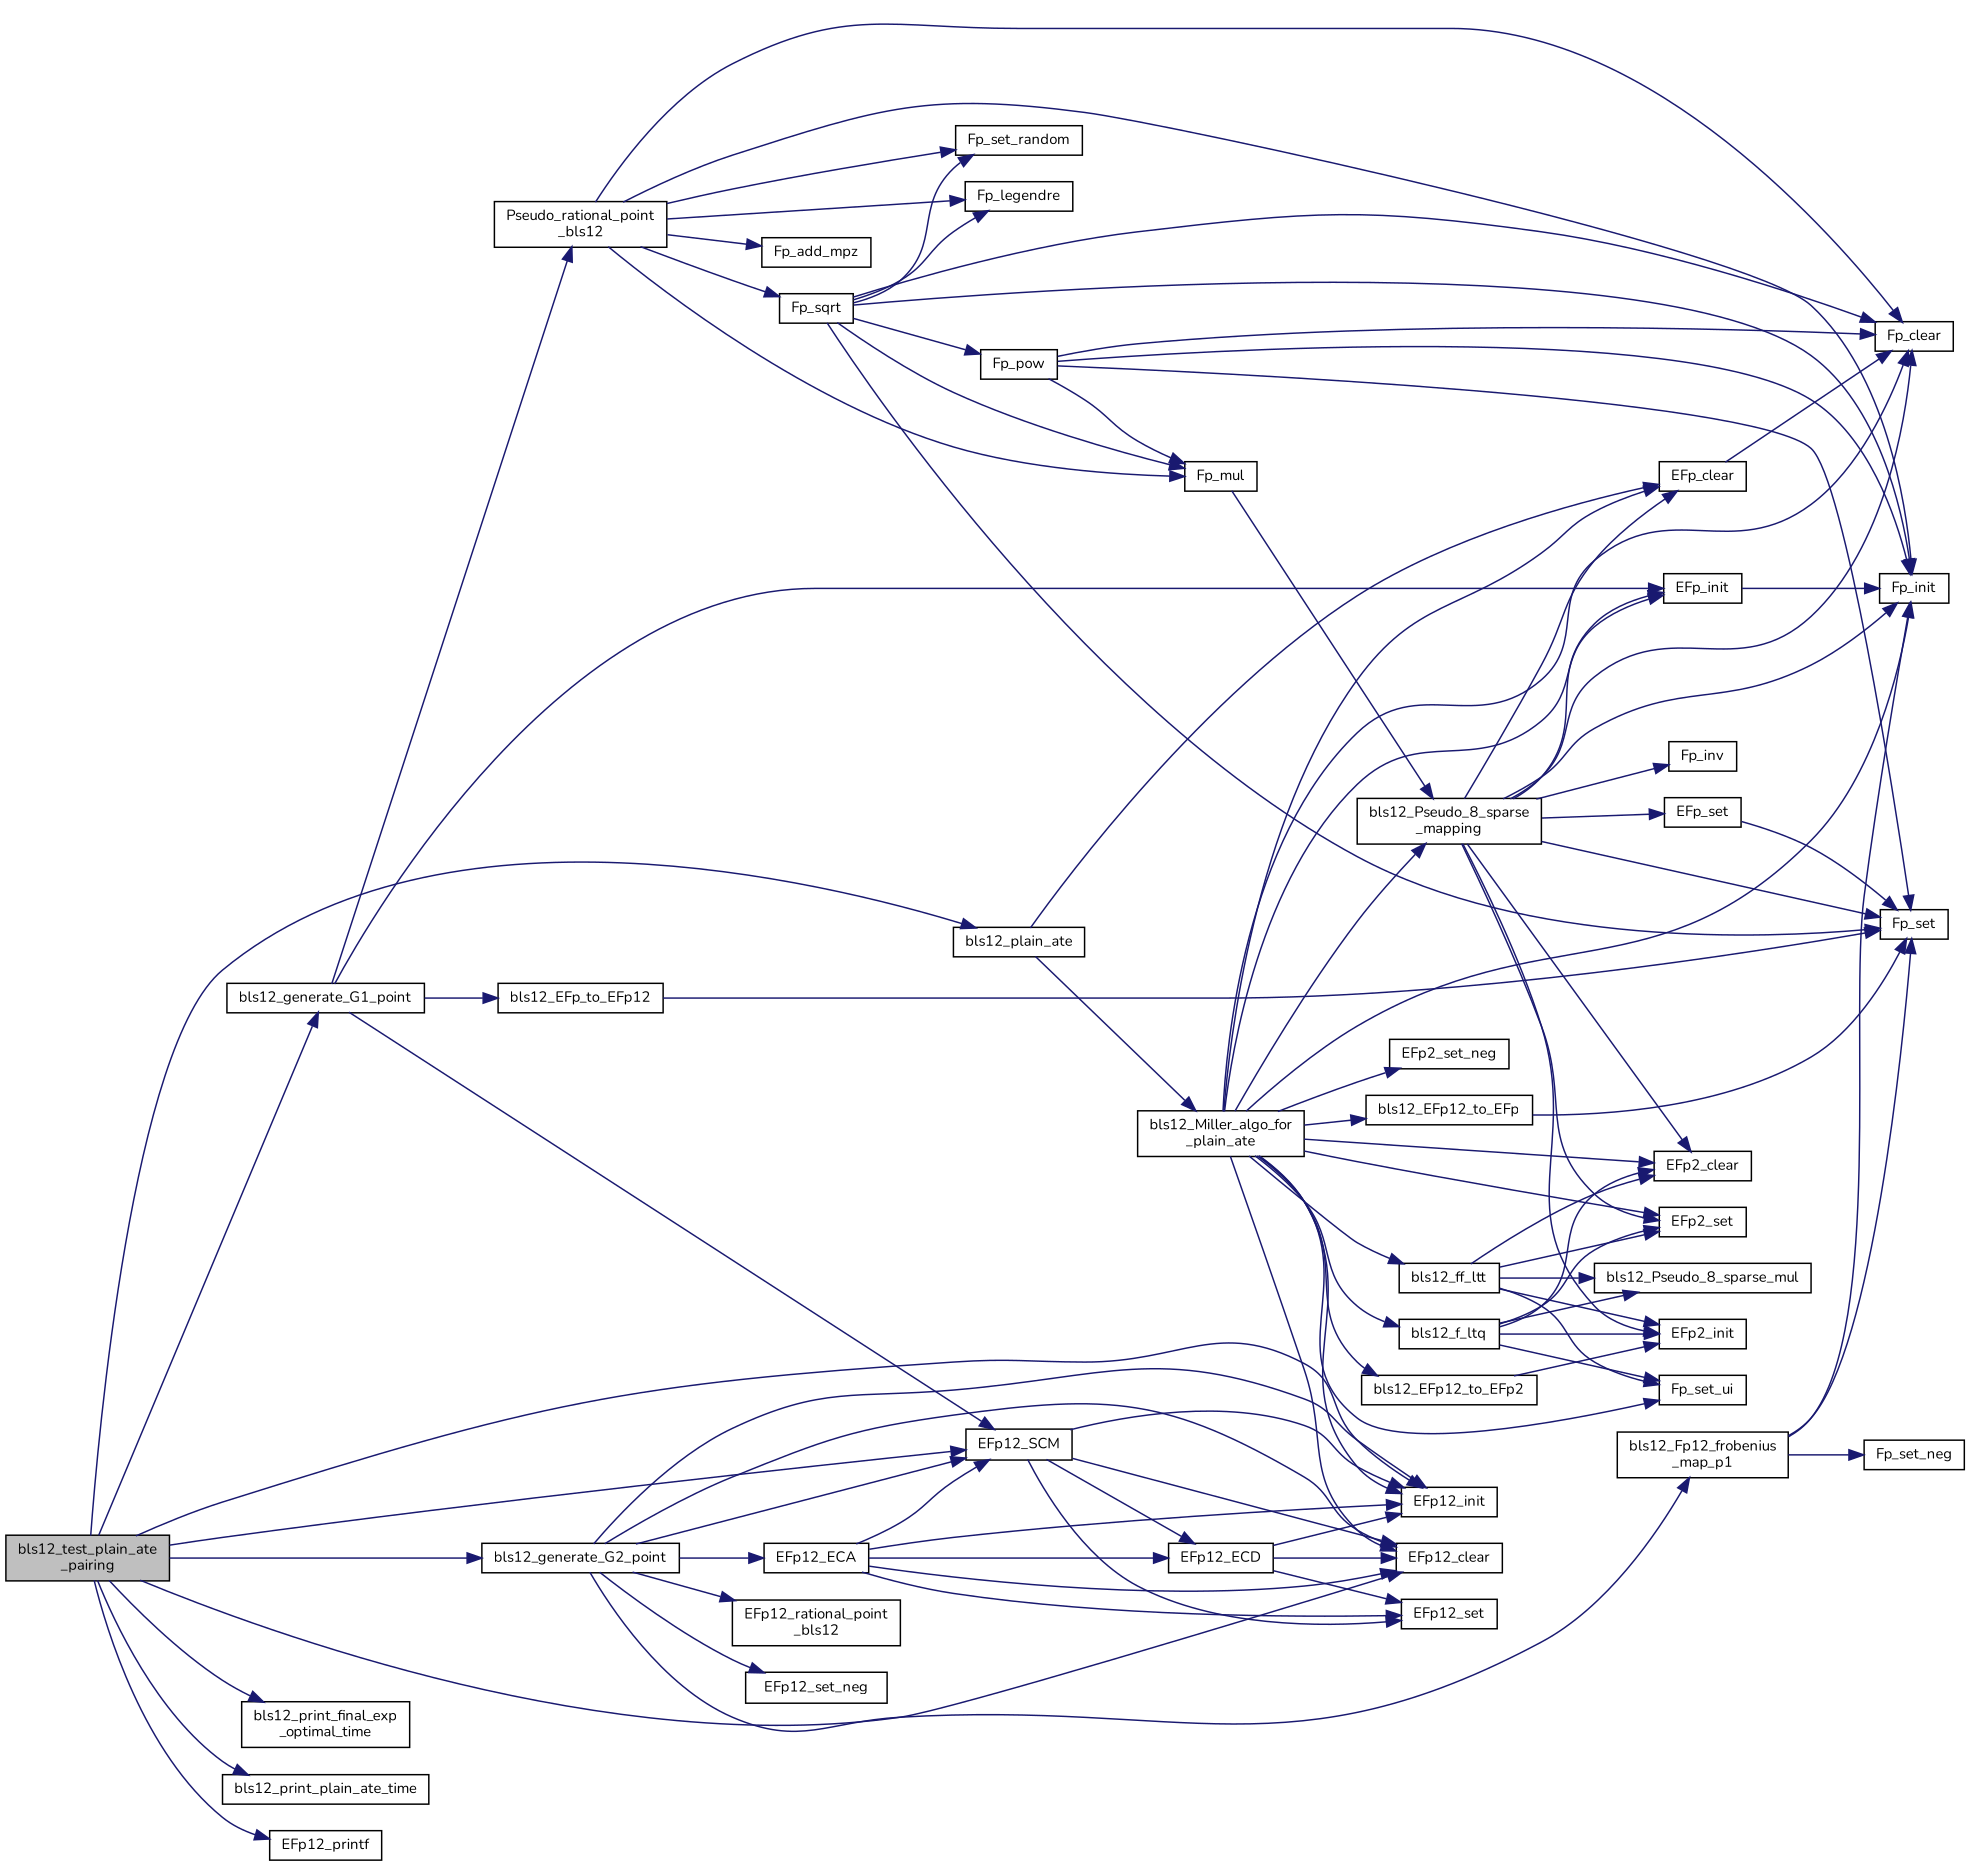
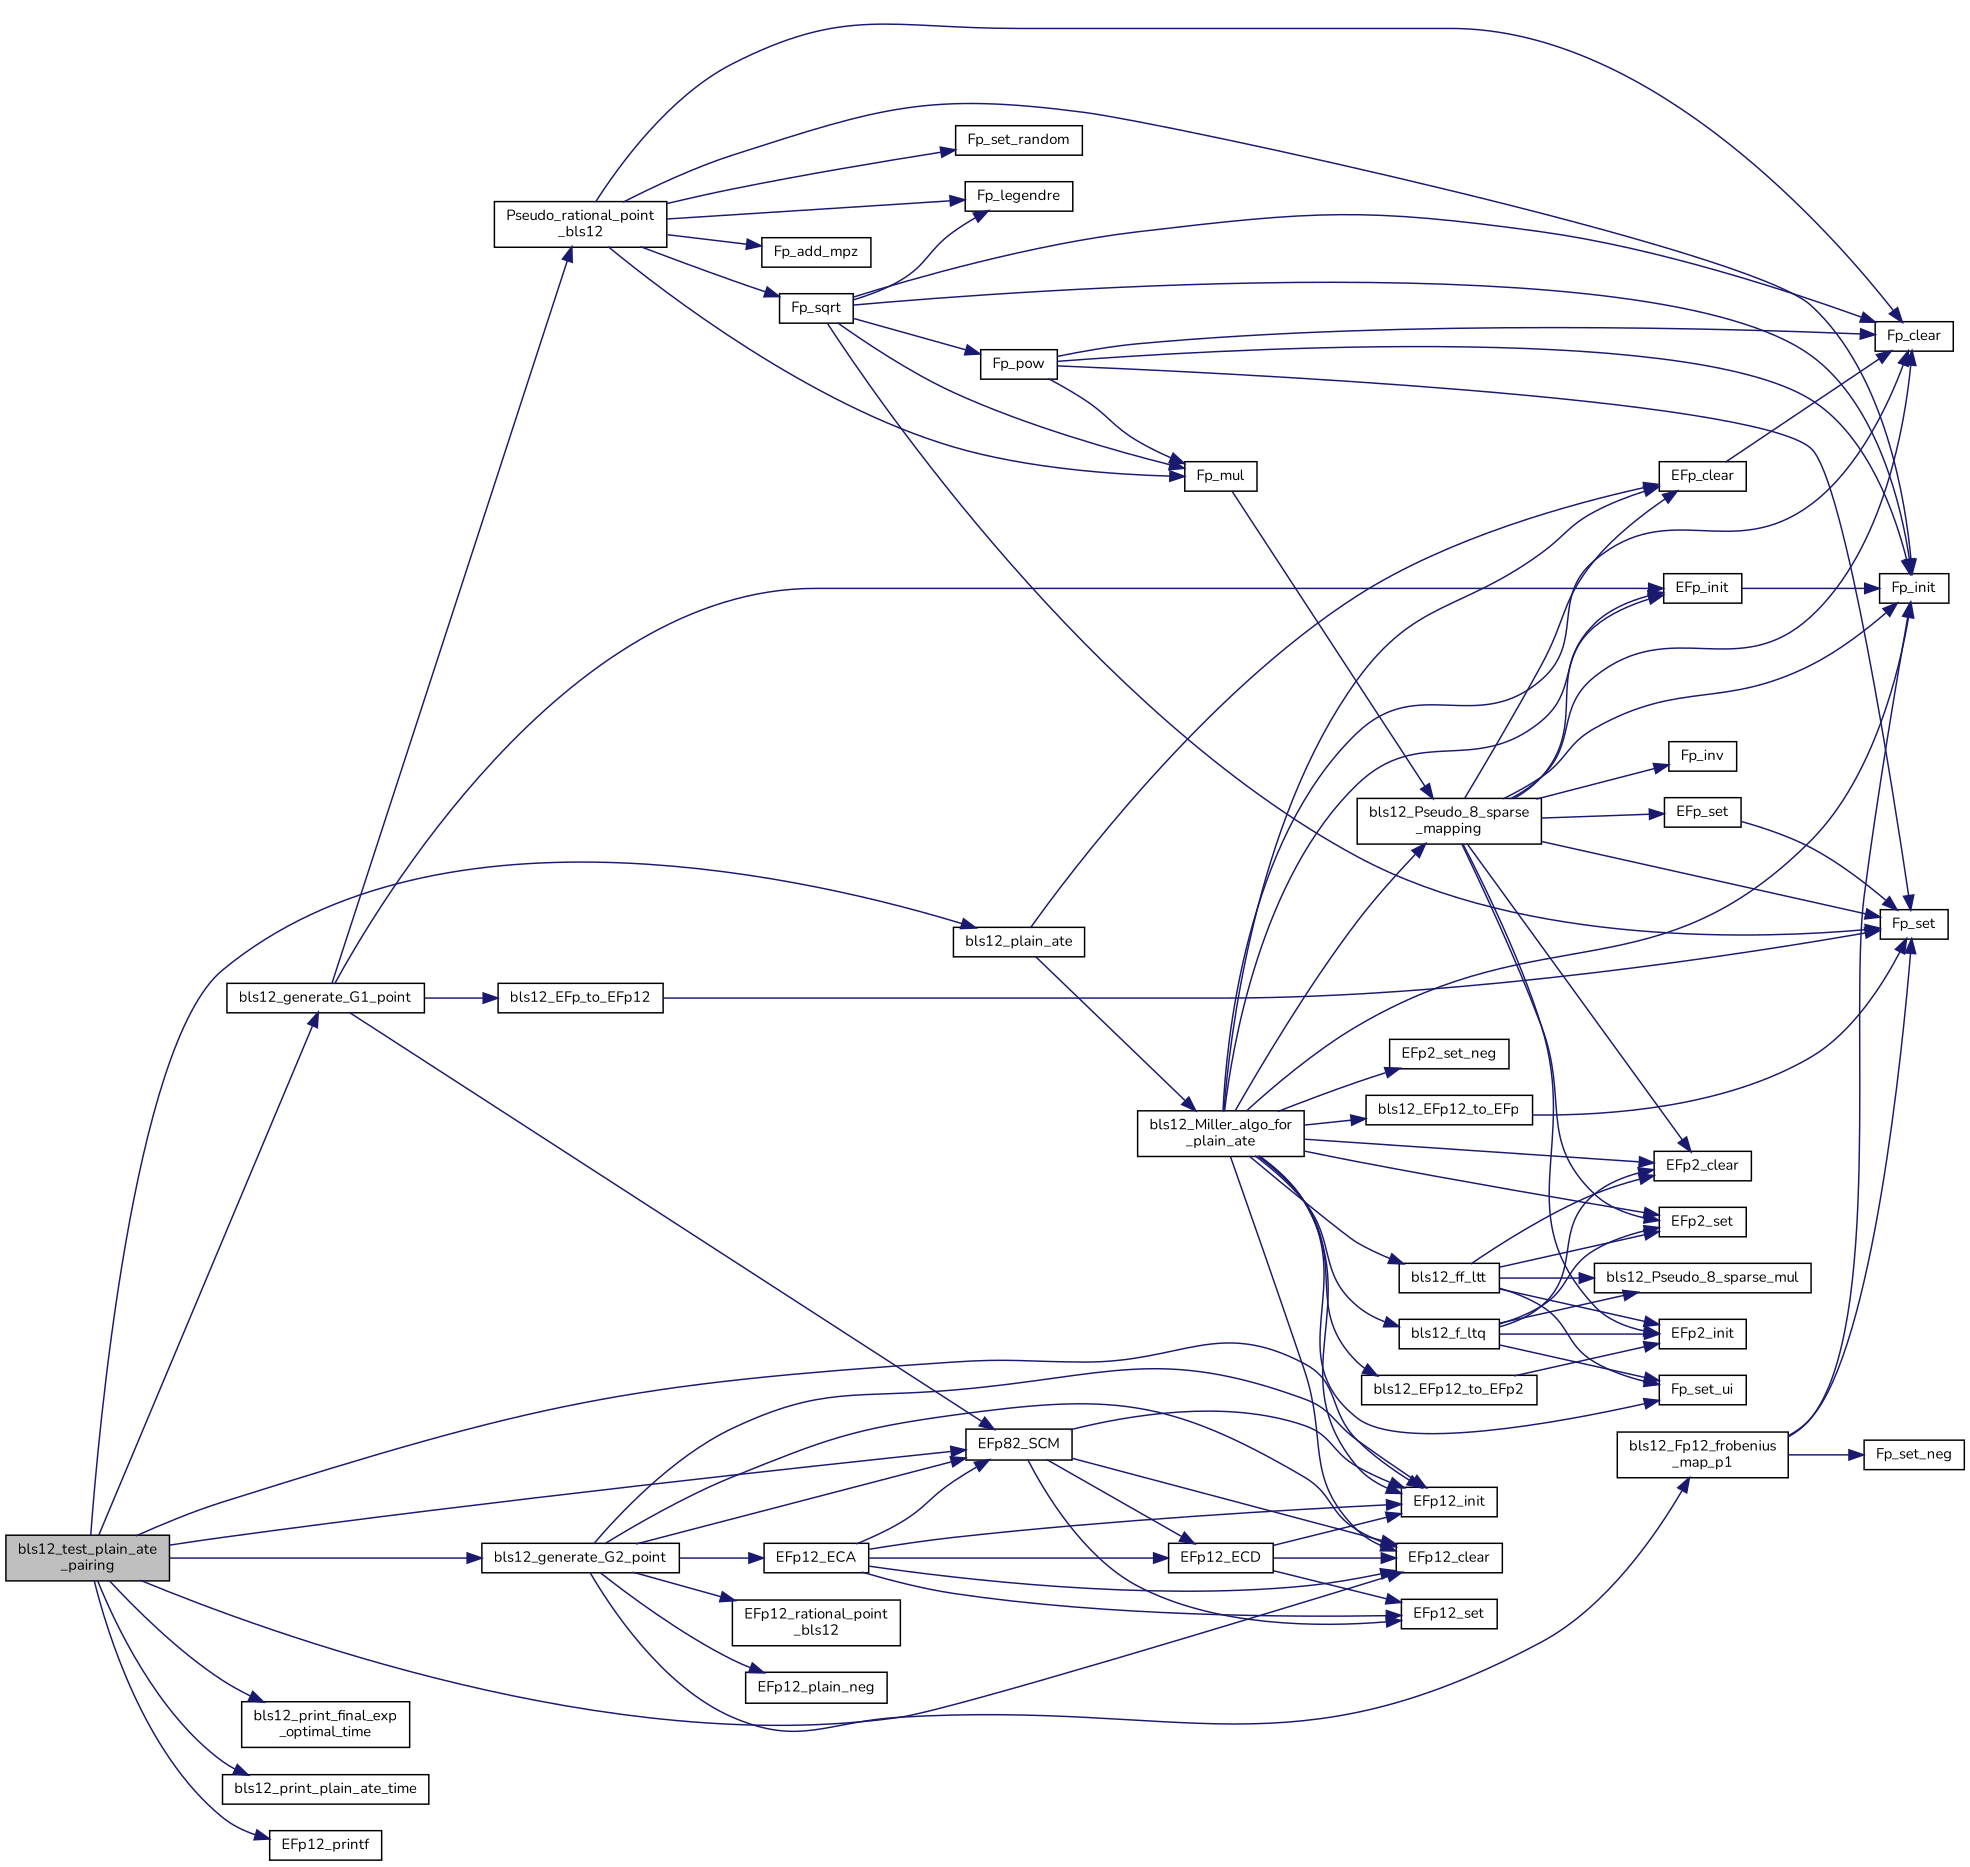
edge "Fp_sqrt" -> "Fp_set_random": removed
node "EFp12_SCM": label "EFp12_SCM" -> "EFp82_SCM"
node "EFp12_set_neg": label "EFp12_set_neg" -> "EFp12_plain_neg"
